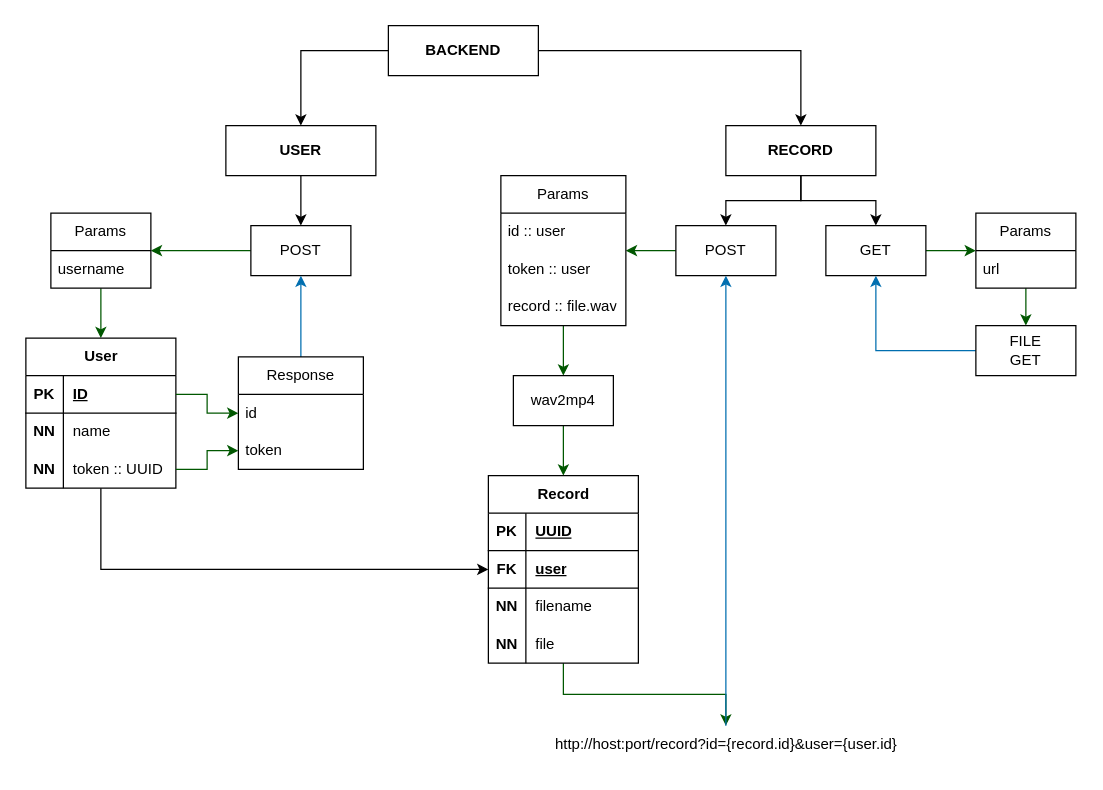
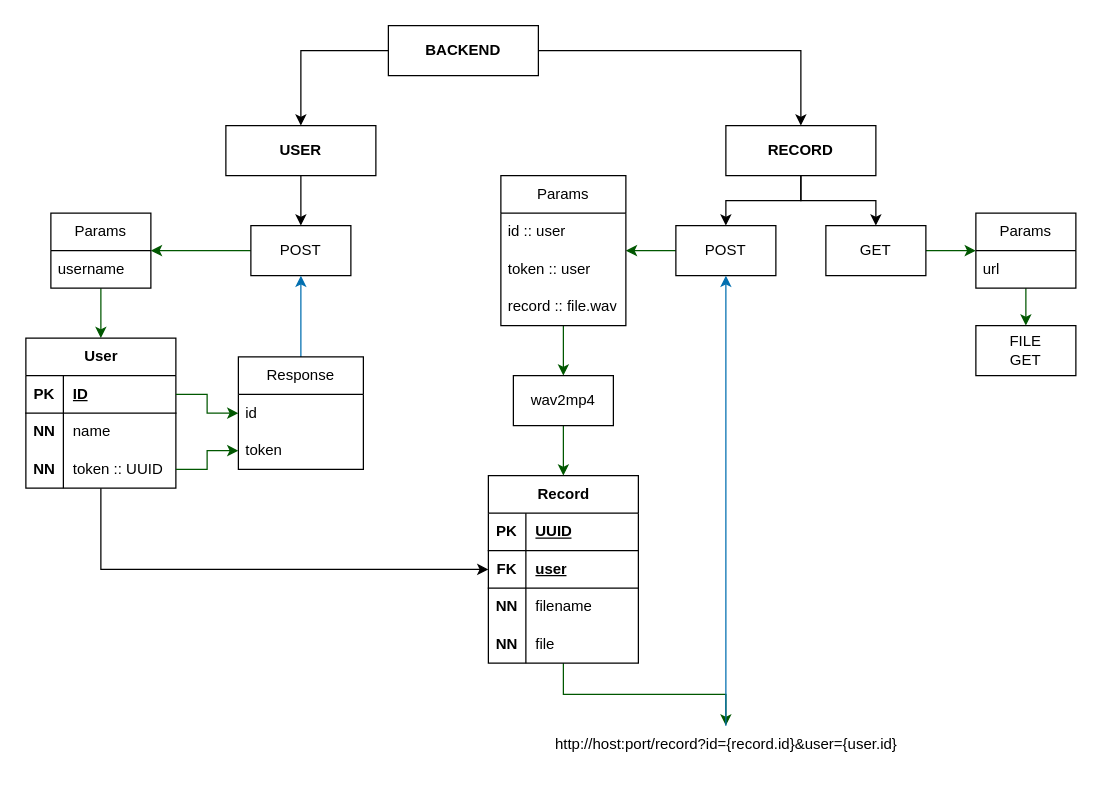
edge "FILE GET" -> "GET": removed
